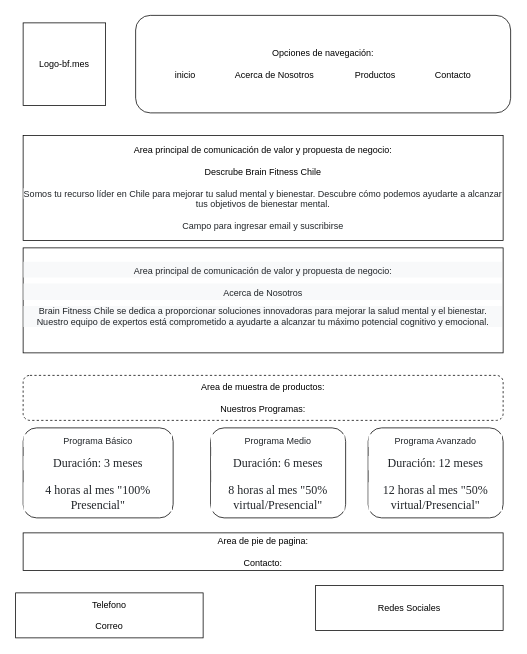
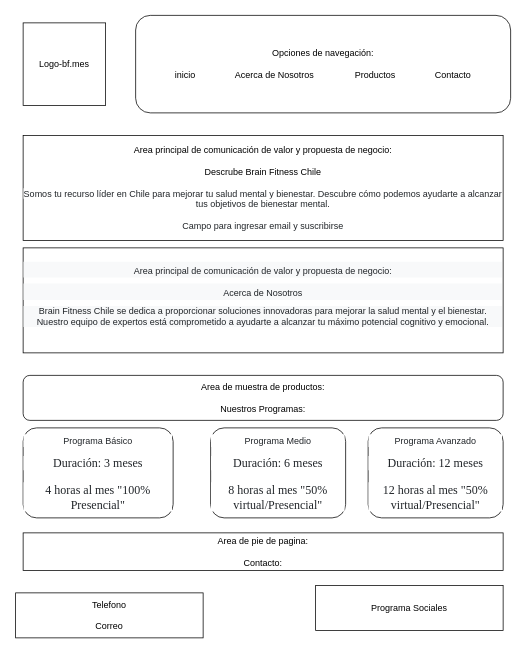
node "Area de muestra de productos: Nuestros Programas:": style dashed -> solid
node "Redes Sociales": label "Redes Sociales" -> "Programa Sociales"
